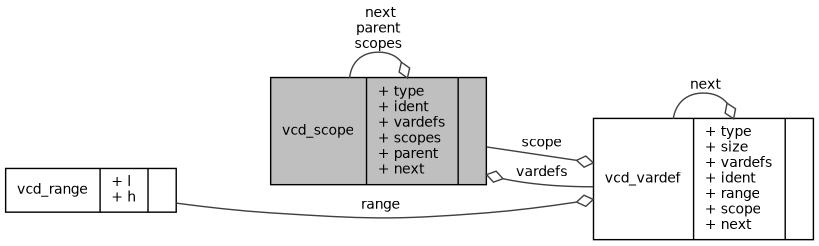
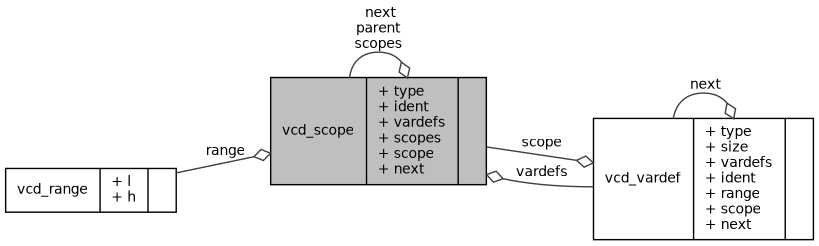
node "vcd_scope": text "+ parent" -> "+ scope"
edge "vcd_range" -> "vcd_vardef": now "vcd_range" -> "vcd_scope"
